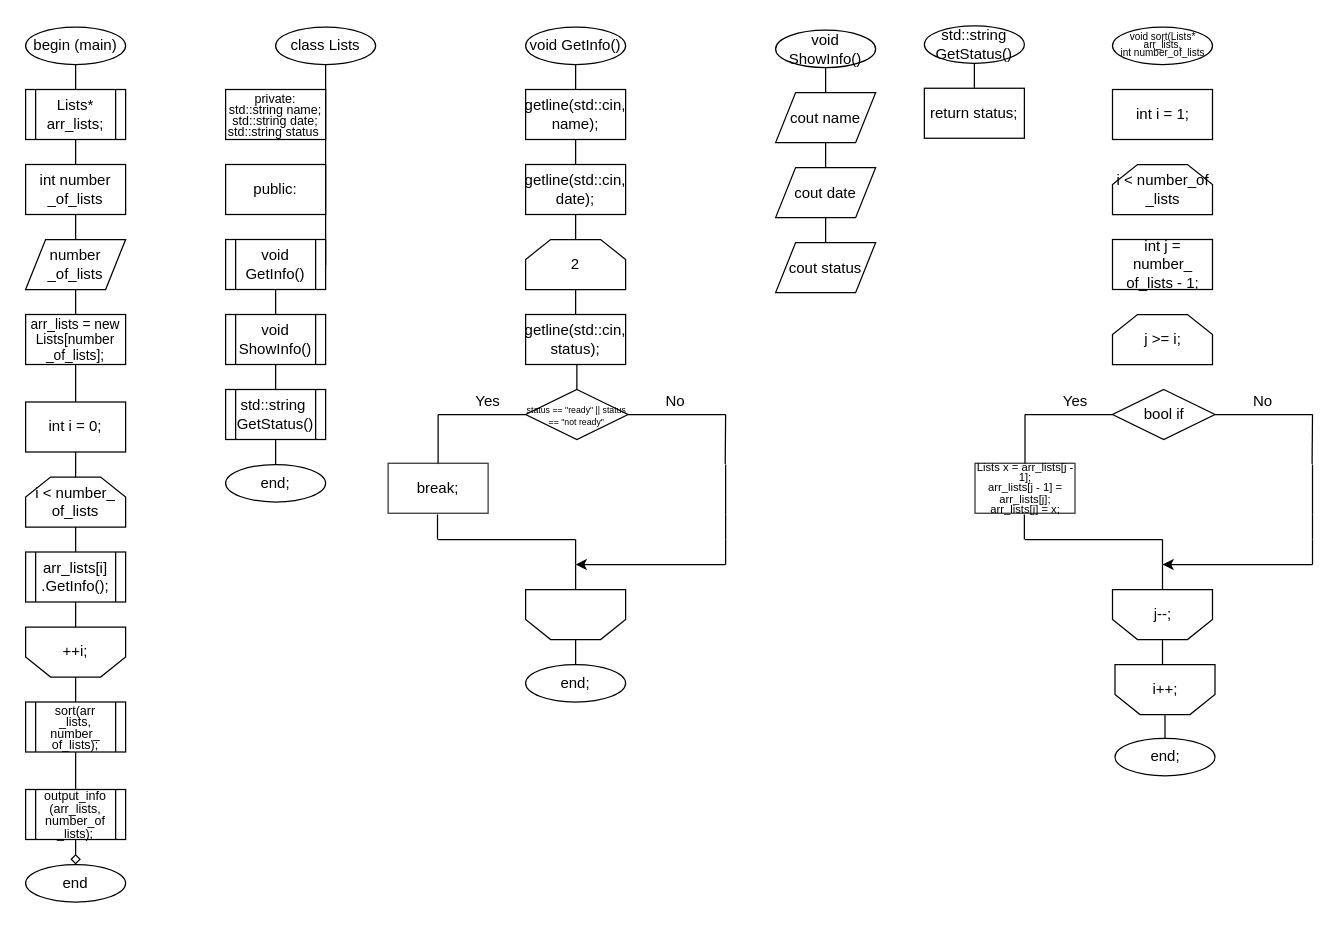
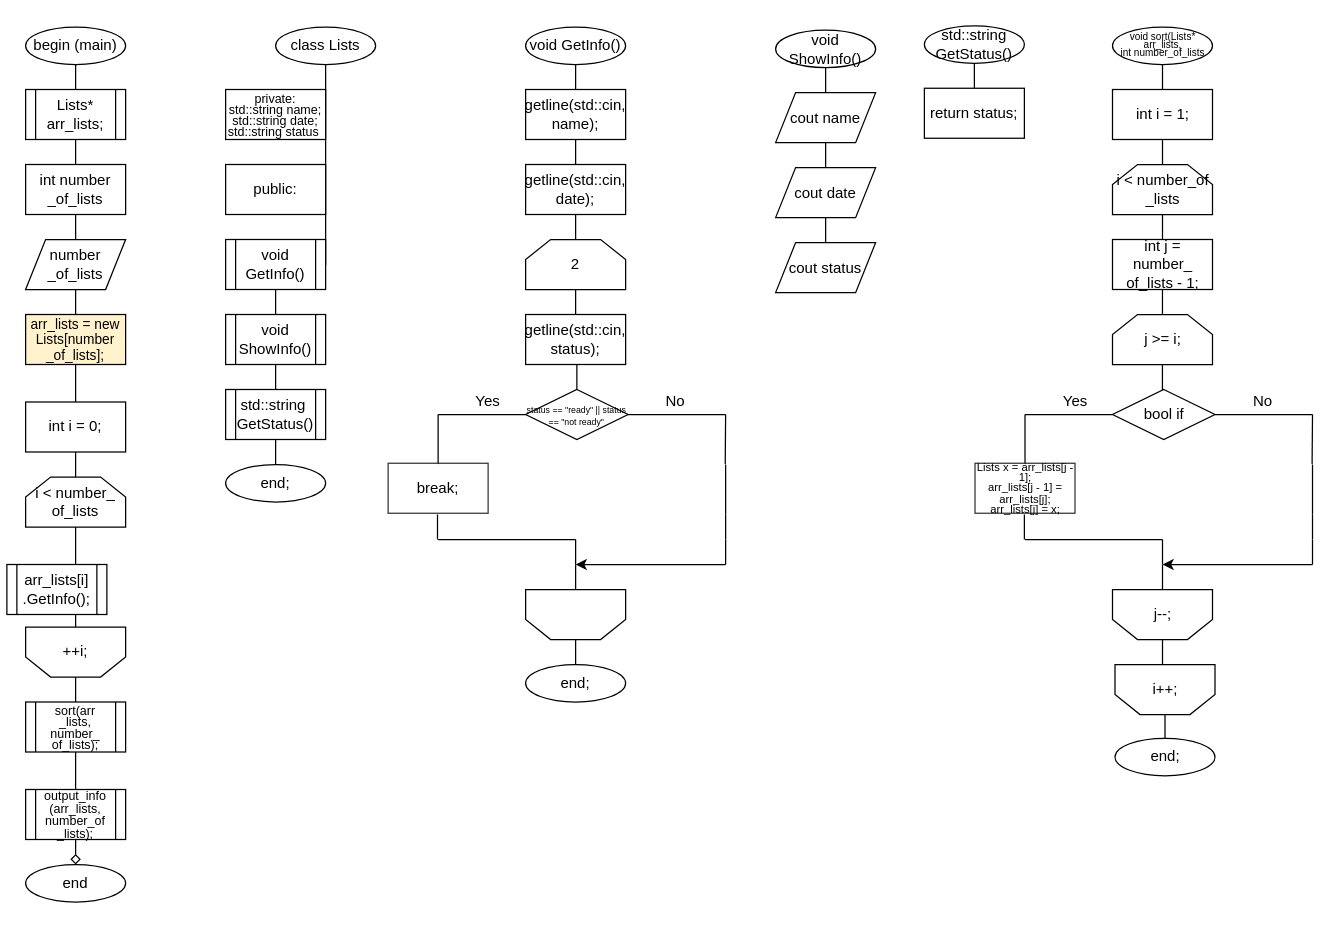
edge "void sort(Lists* arr_lists, int number_of_lists" -- "bool if": added
node "arr_lists = new Lists[number _of_lists];": fillcolor #ffffff -> #fff2cc
node "arr_lists[i] .GetInfo();": moved (76, 577) -> (57, 589)
